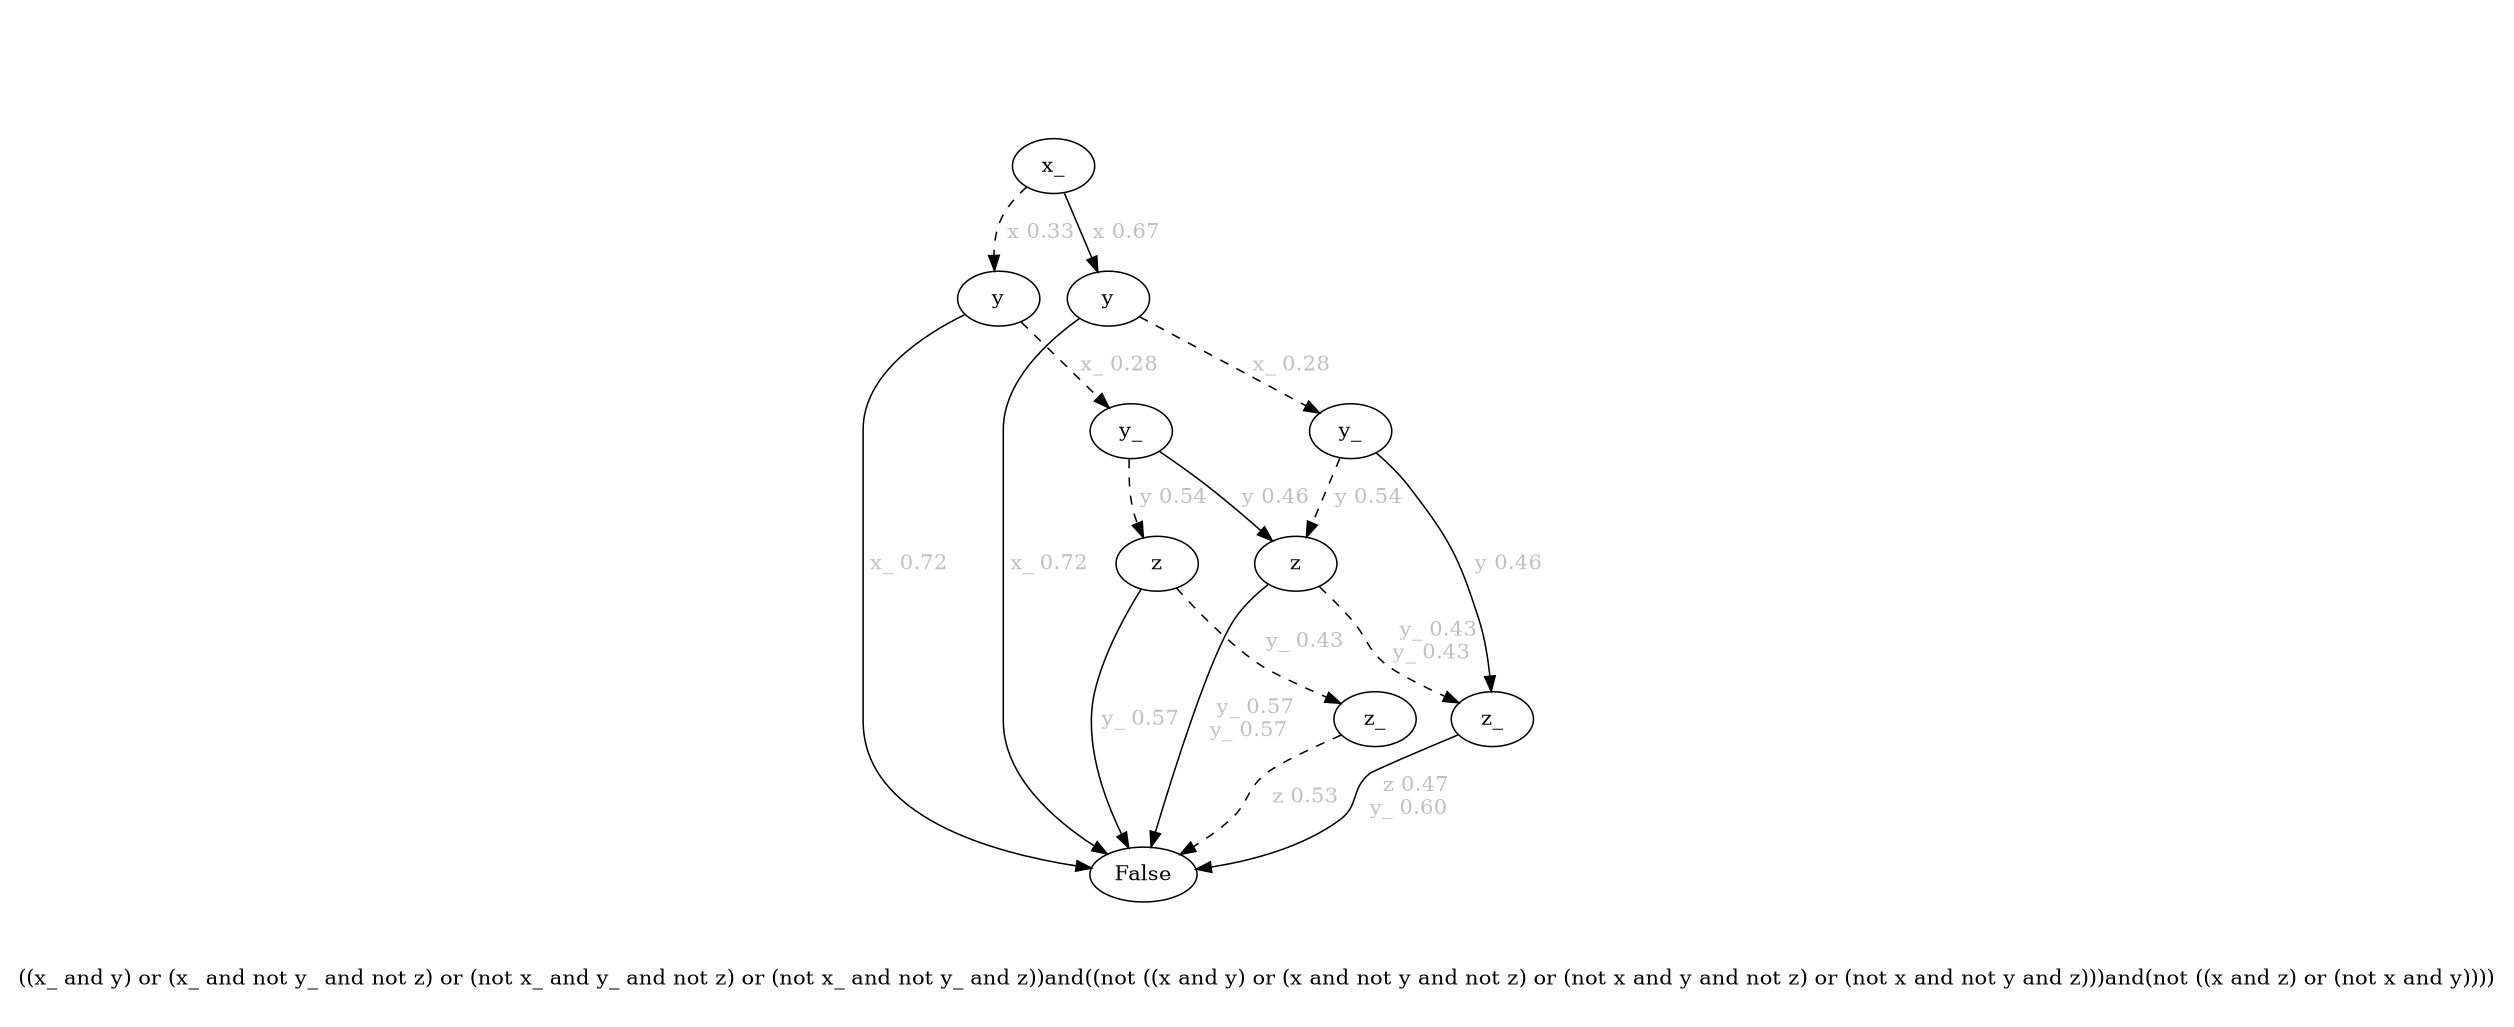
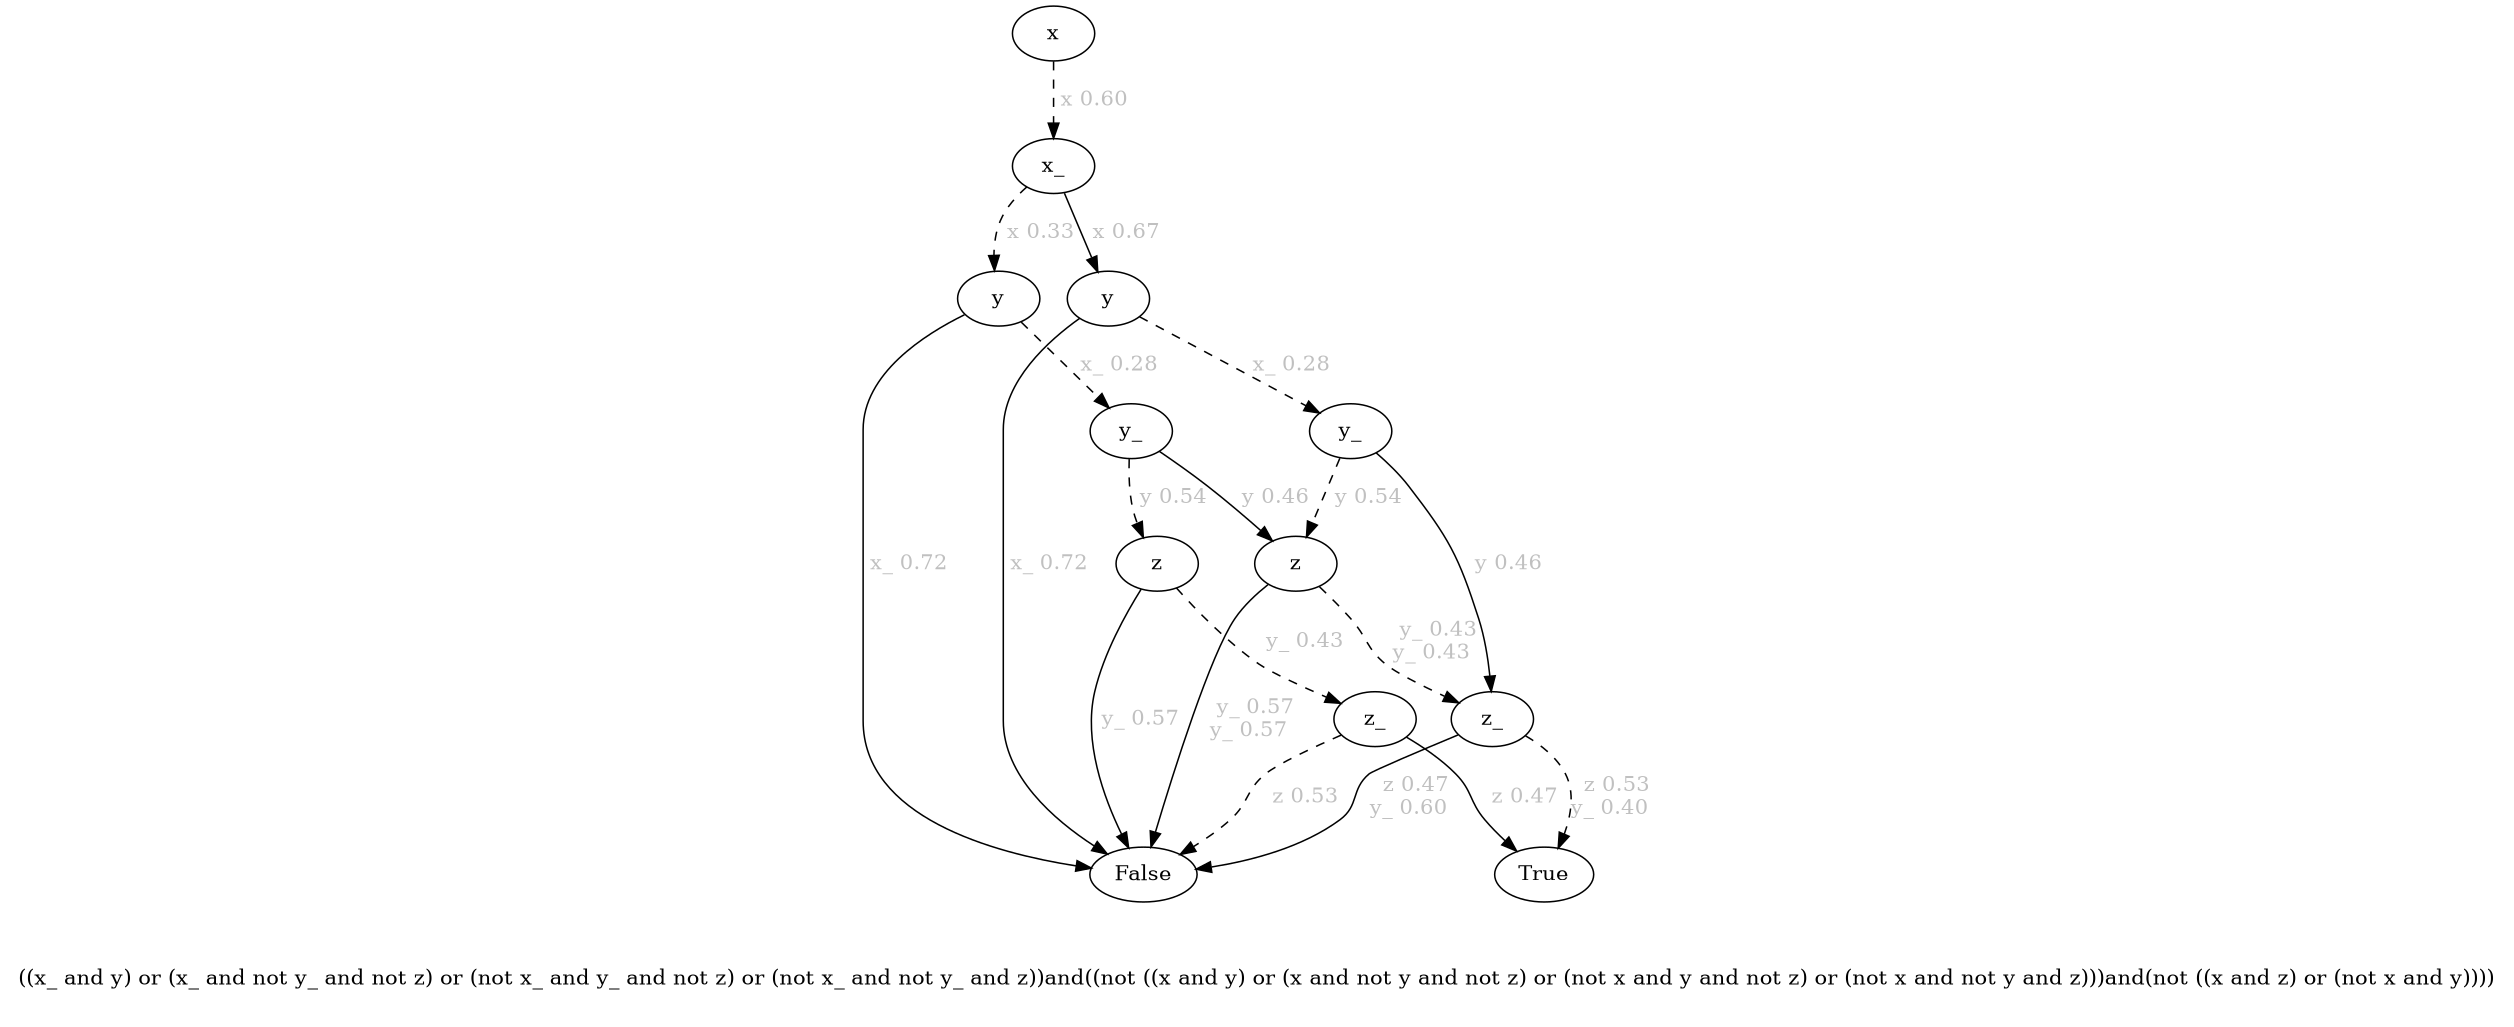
node "x": added
node "True": added
